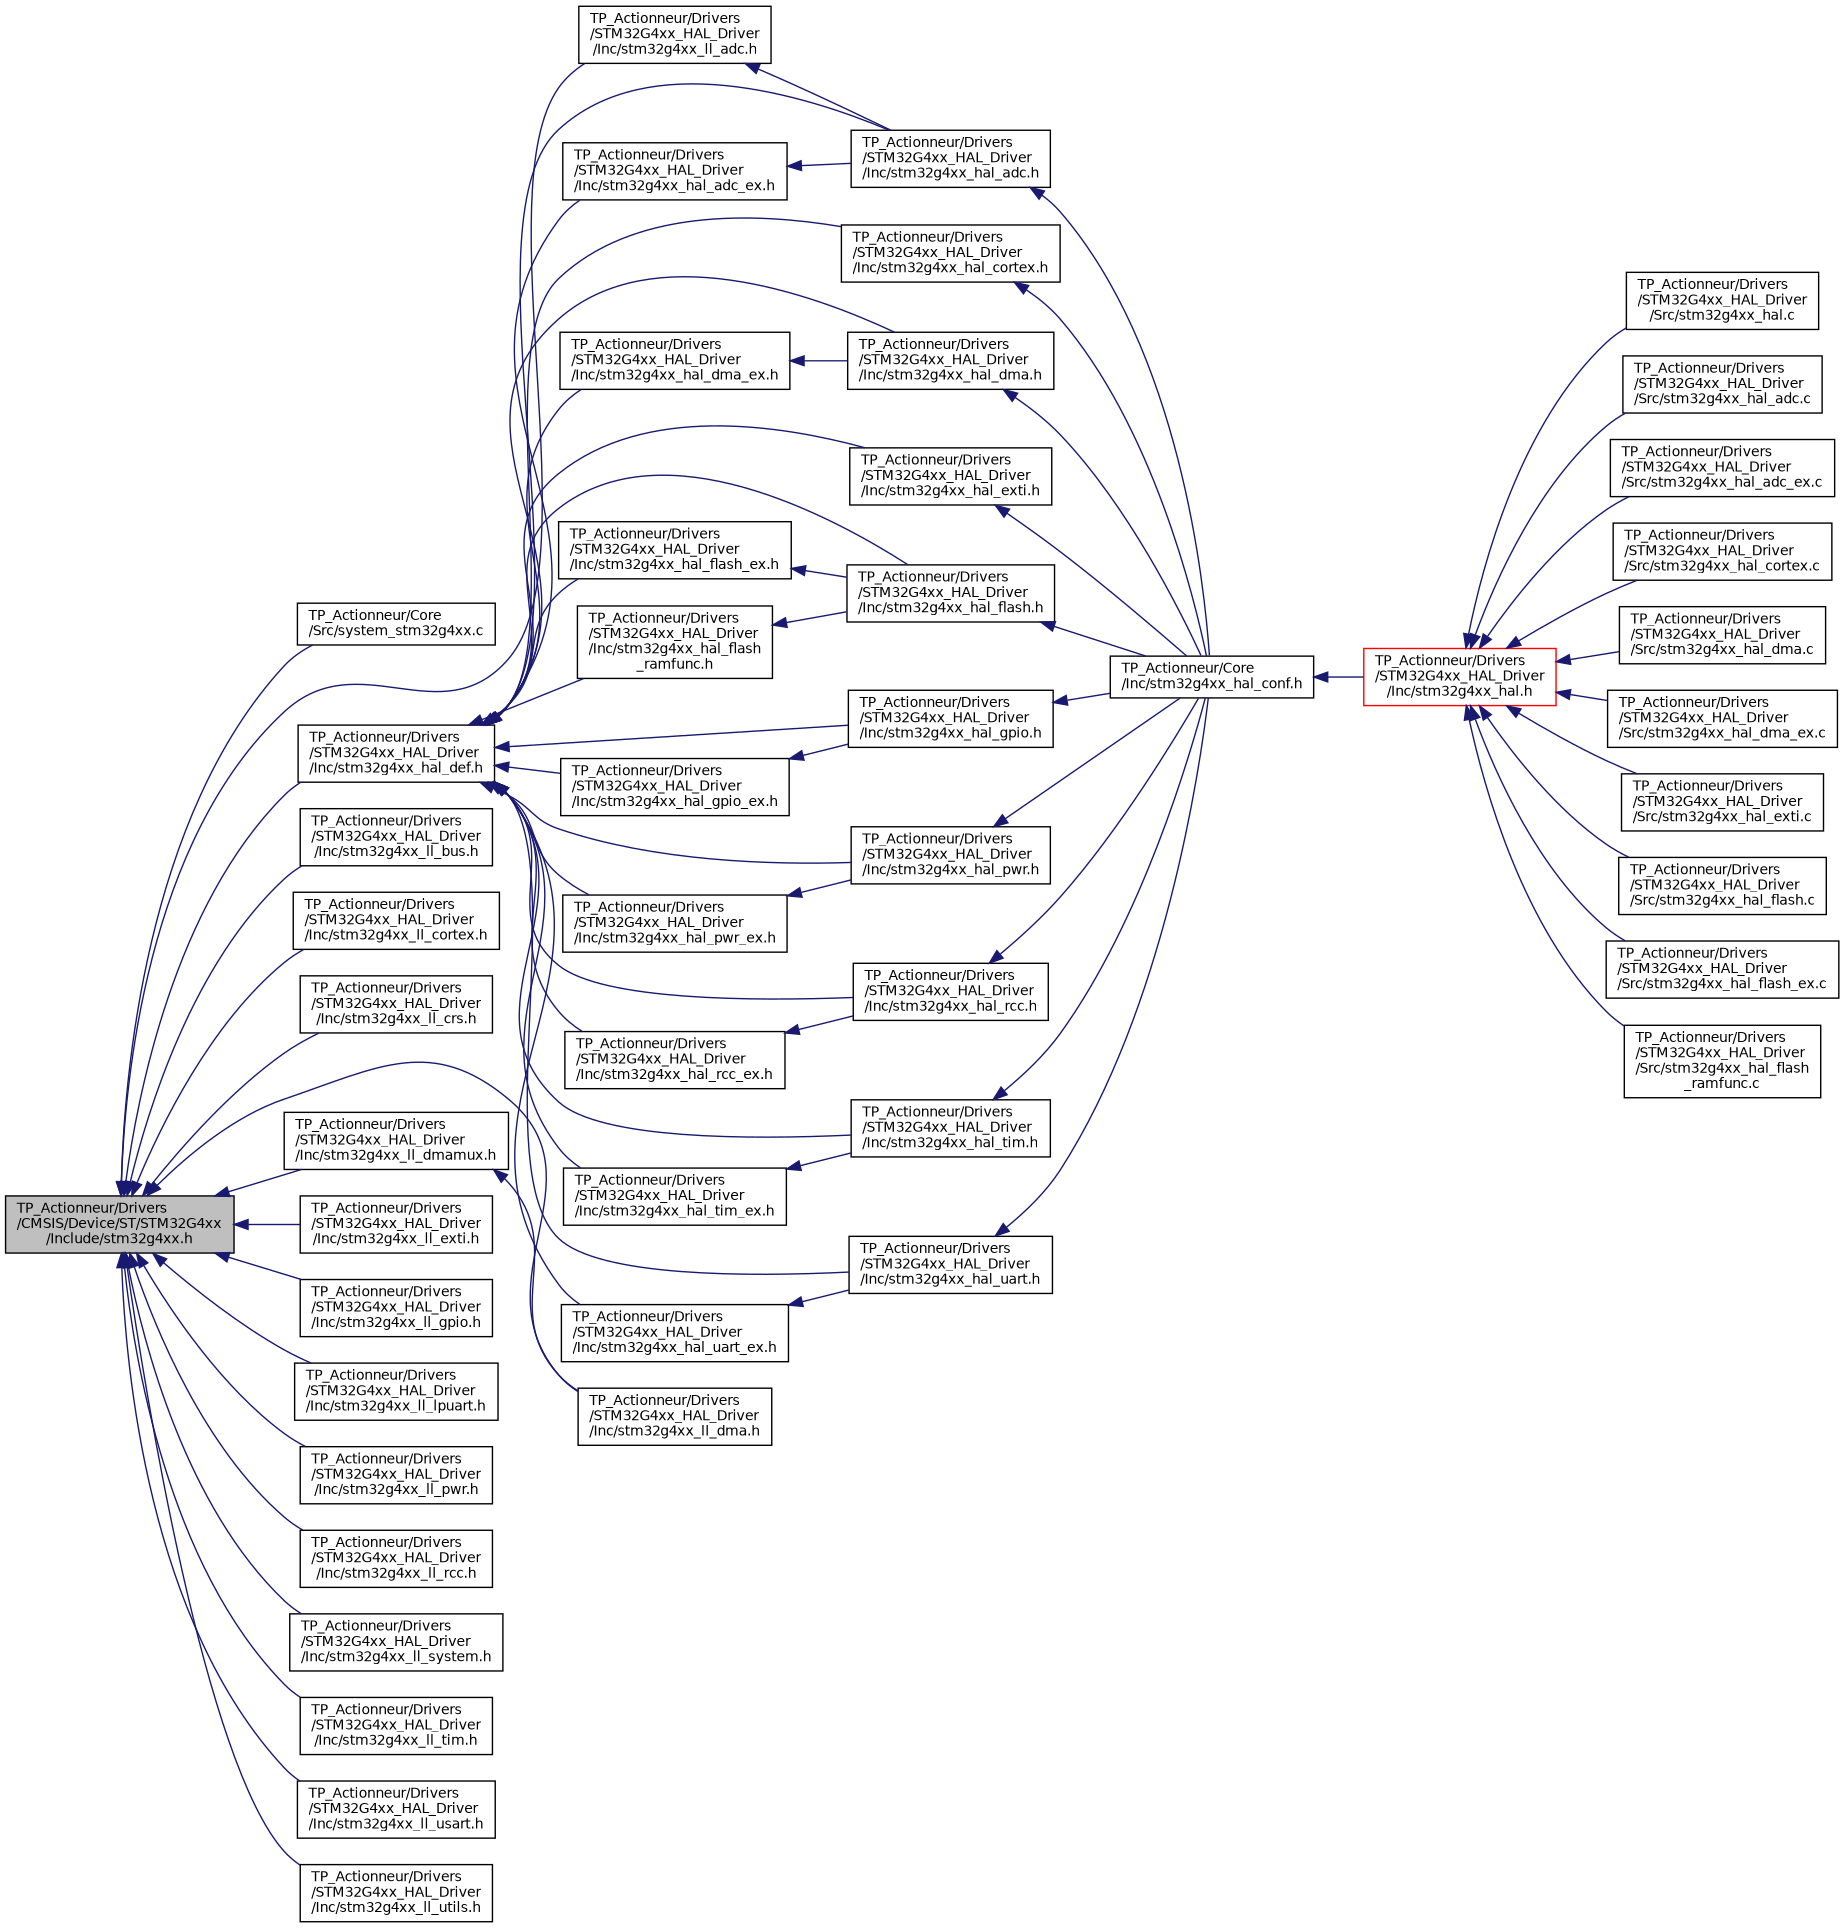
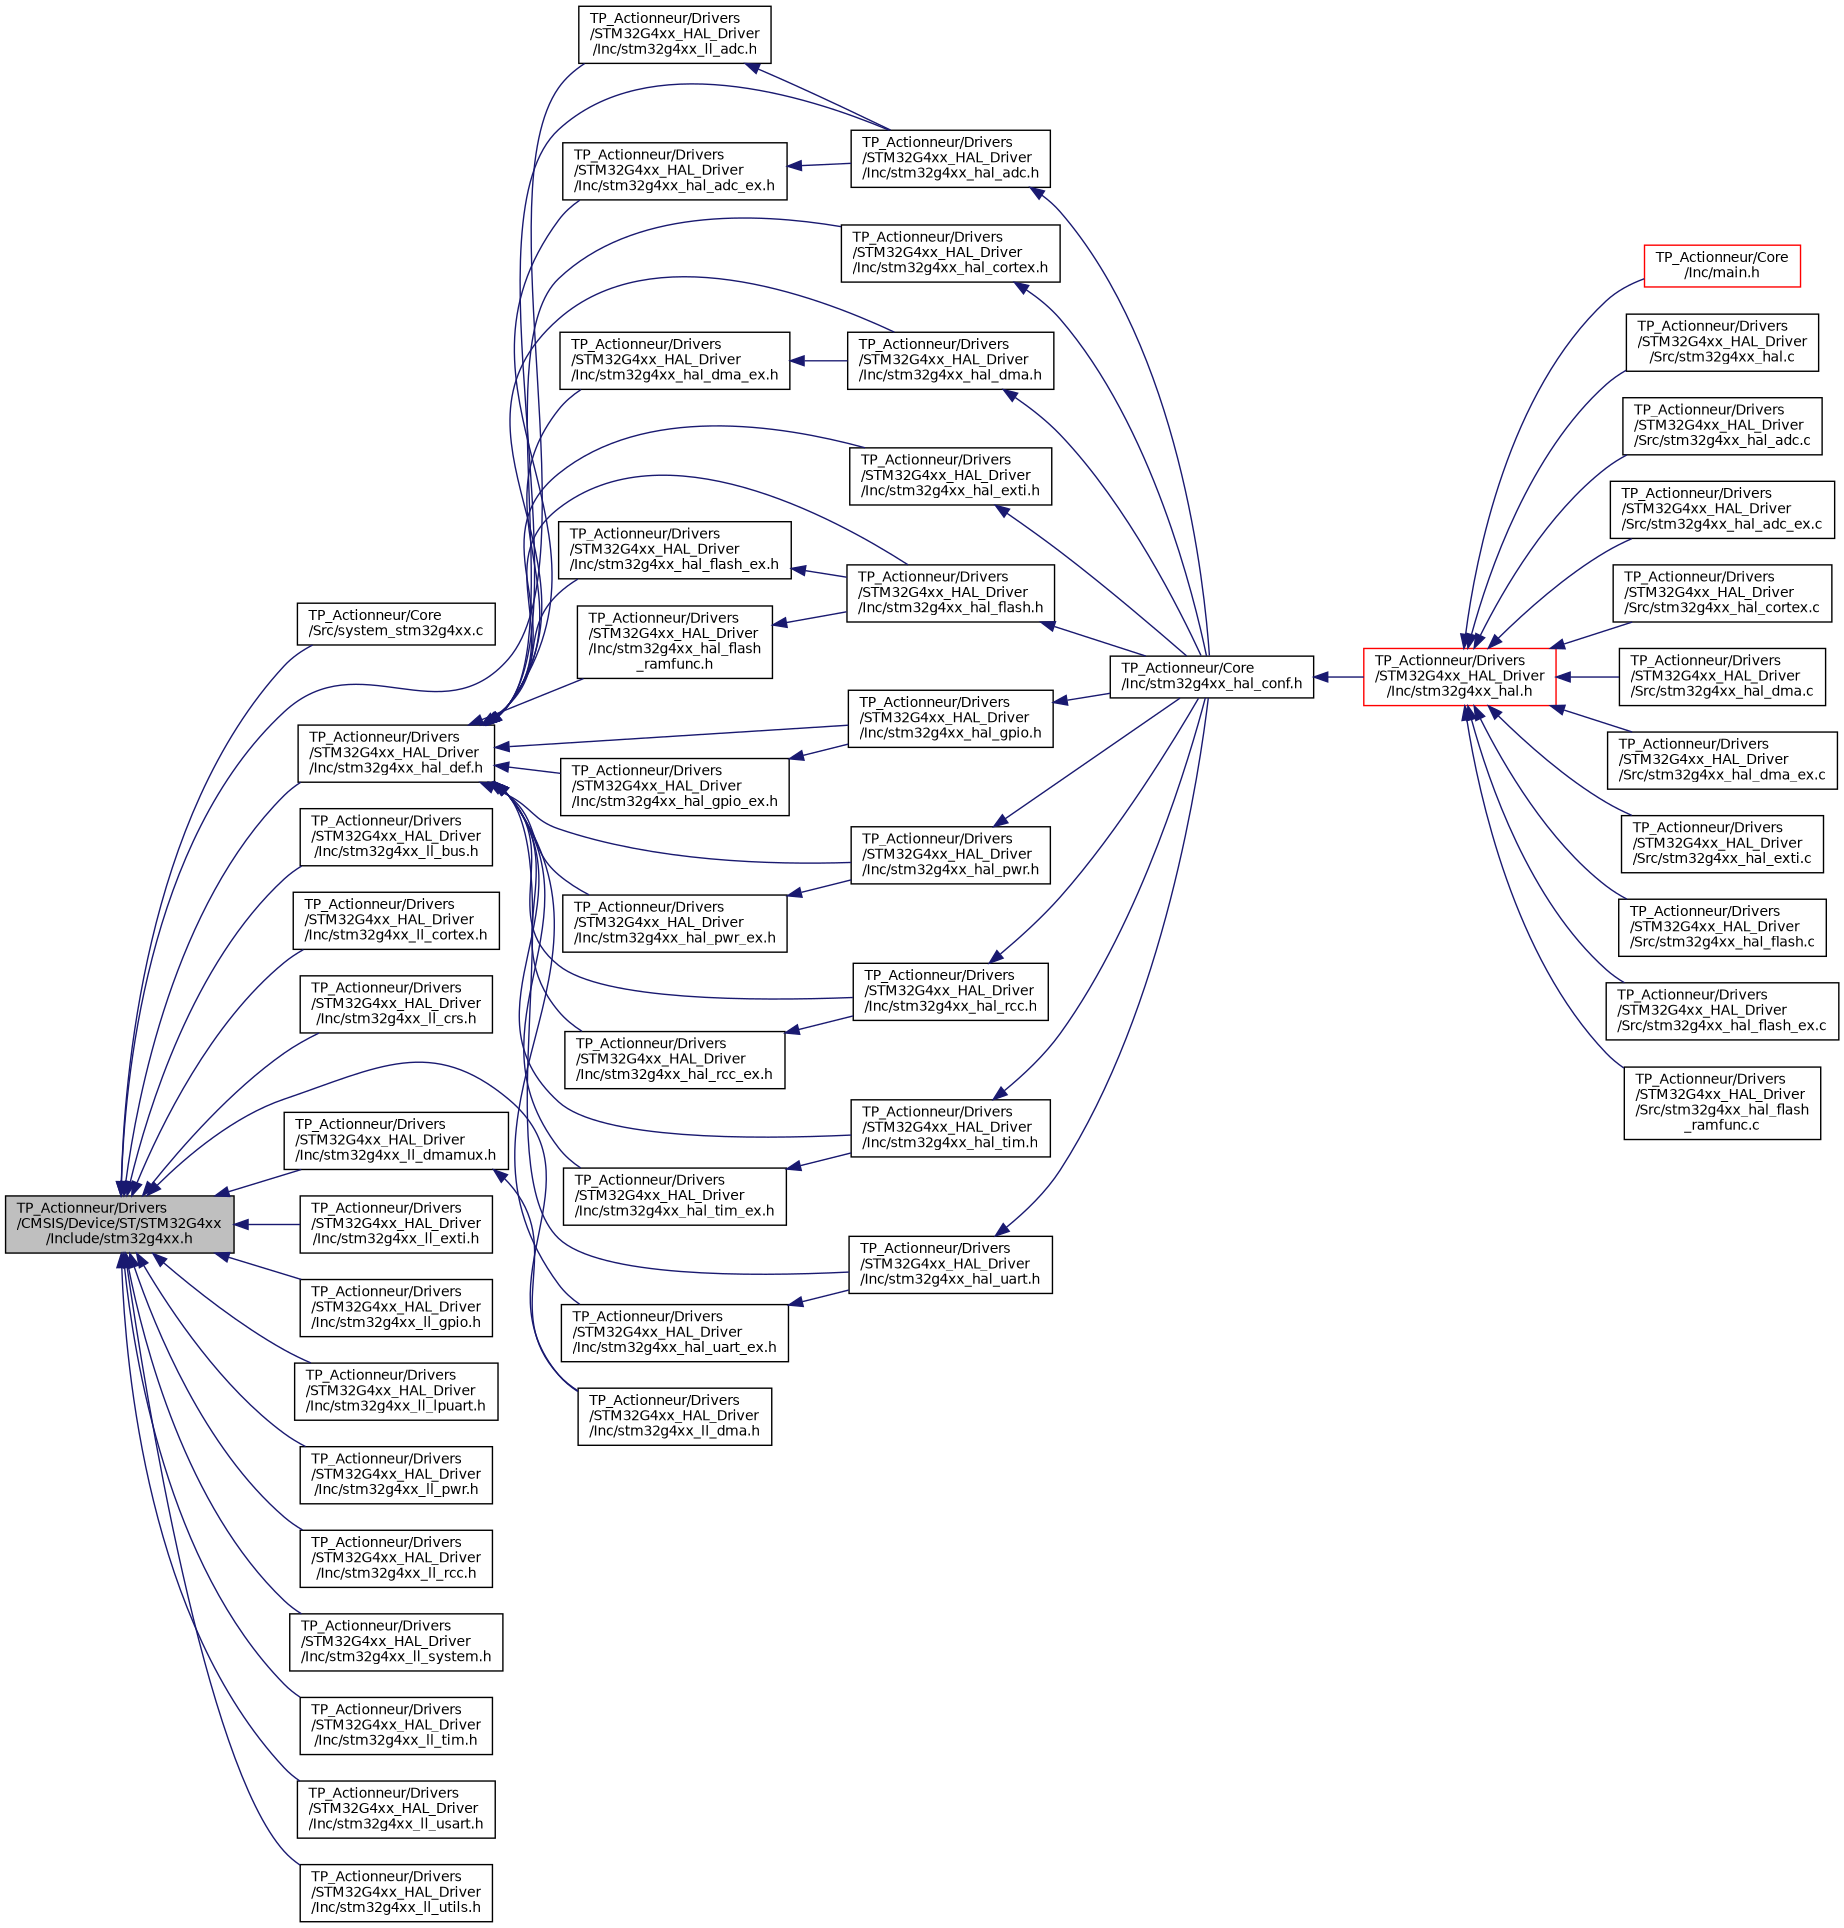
node "TP_Actionneur/Core /Inc/main.h": added
